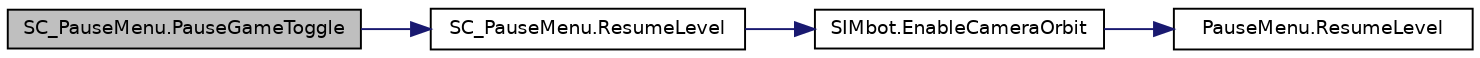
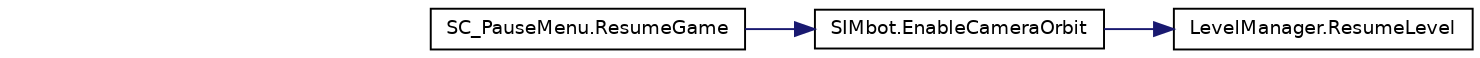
node "SC_PauseMenu.PauseGameToggle": removed
node "SC_PauseMenu.ResumeLevel": label "SC_PauseMenu.ResumeLevel" -> "SC_PauseMenu.ResumeGame"
node "PauseMenu.ResumeLevel": label "PauseMenu.ResumeLevel" -> "LevelManager.ResumeLevel"
